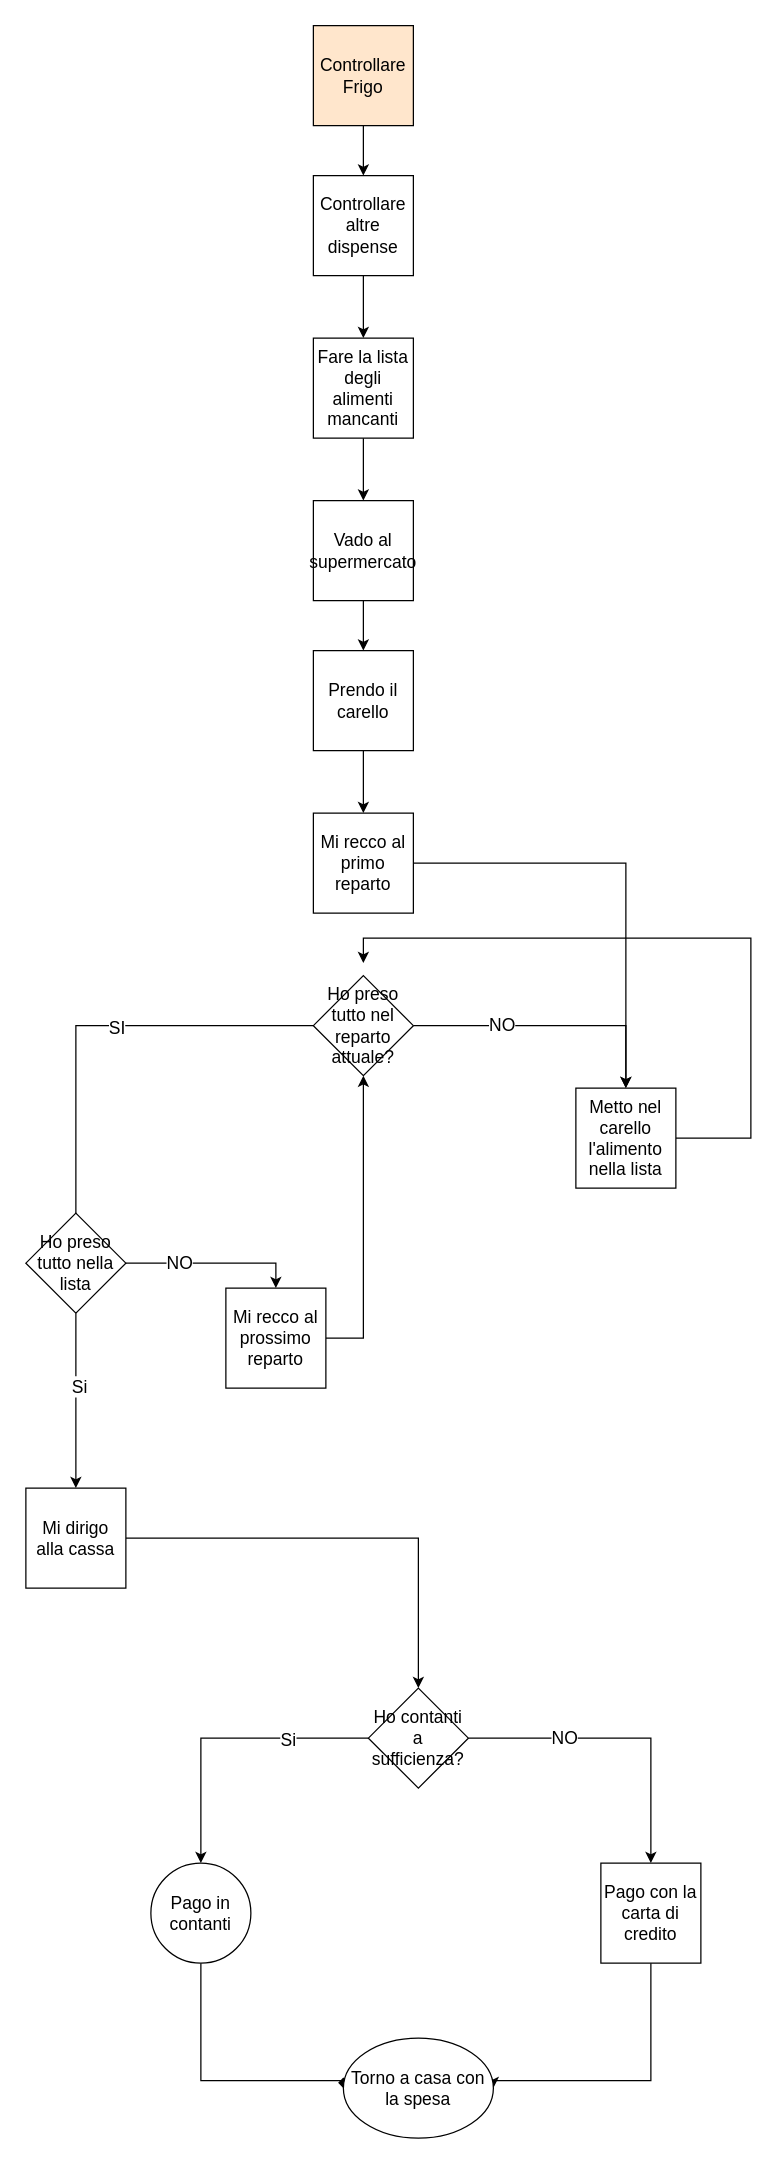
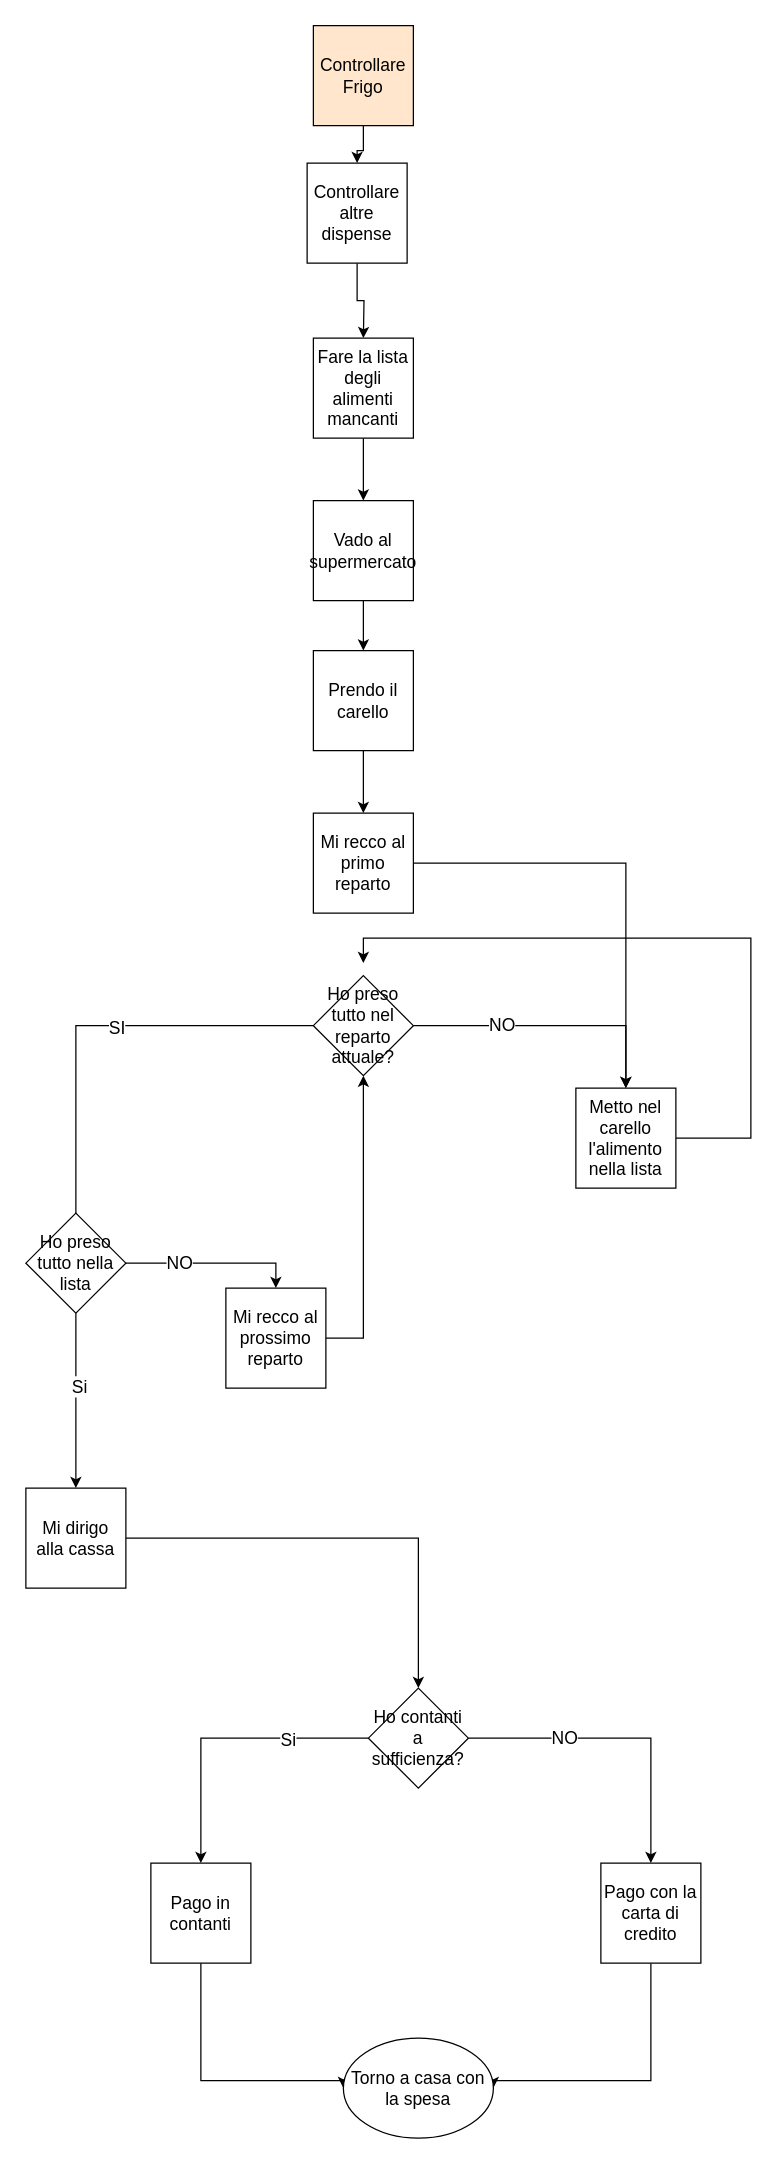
node "Controllare altre dispense": moved (363, 226) -> (357, 213)
node "Pago in contanti": shape ellipse -> rectangle
edge "Pago in contanti" -> "Torno a casa con la spesa": arrowhead diamond -> classic
